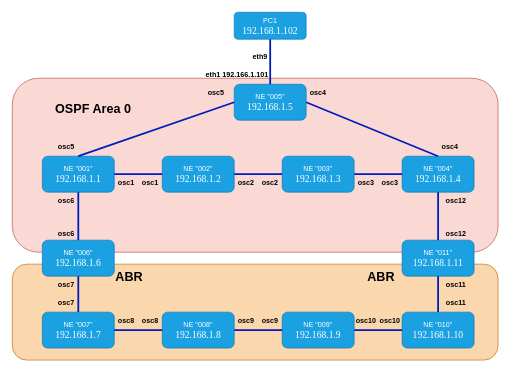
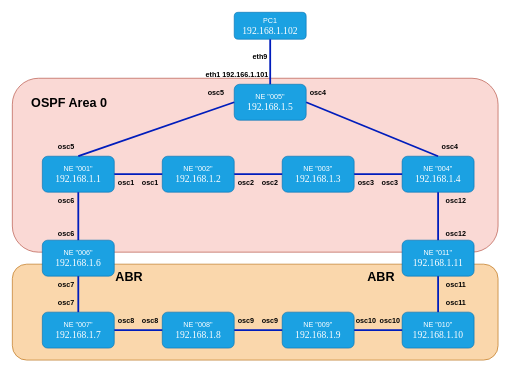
node "OSPF Area 0": moved (93, 108) -> (69, 102)
